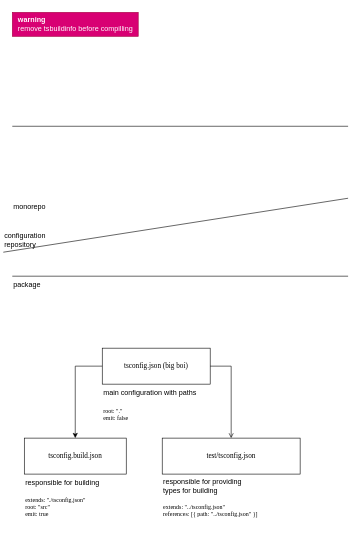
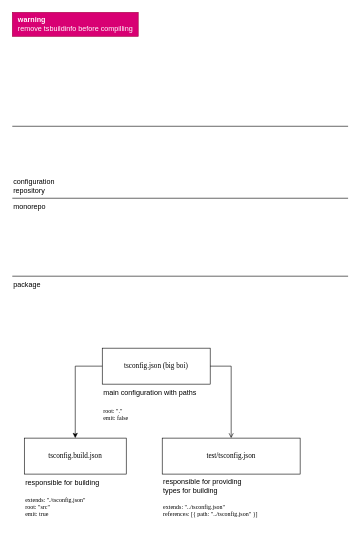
node "configuration repository": moved (30, 240) -> (39, 186)
